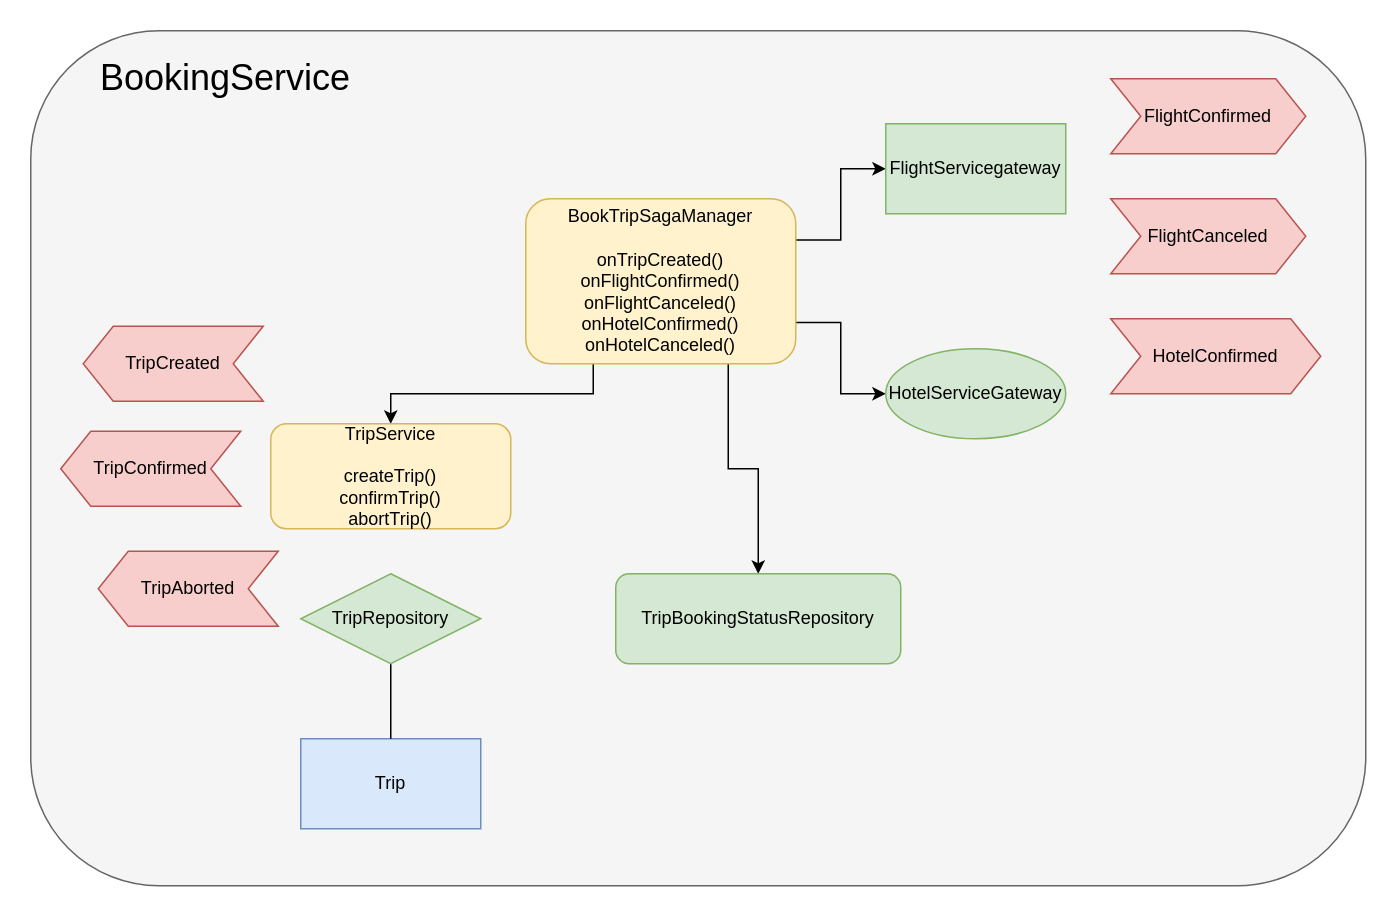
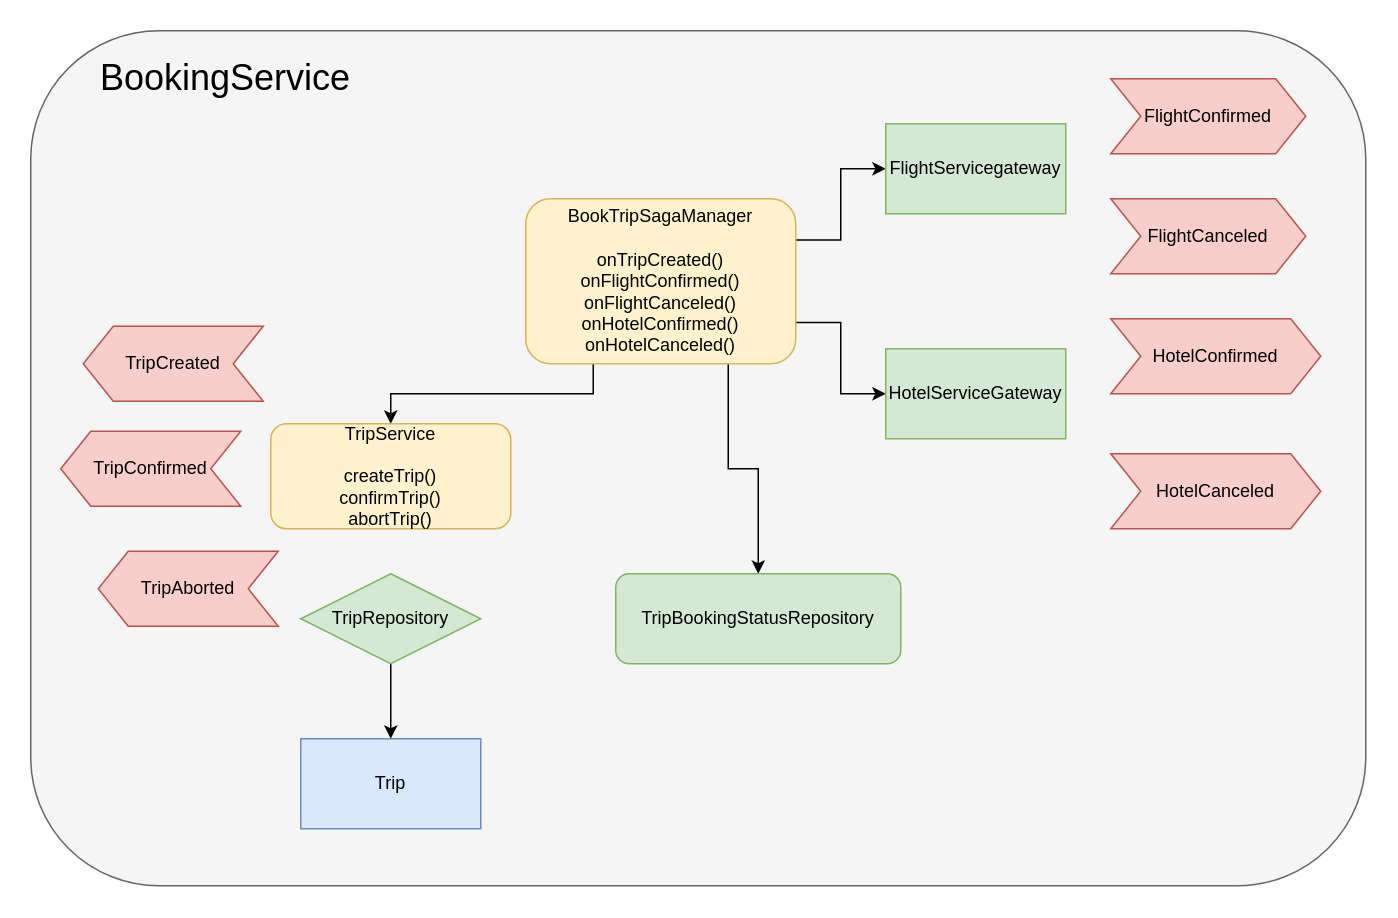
node "HotelServiceGateway": shape ellipse -> rectangle
node "HotelCanceled": added
edge "TripRepository" -- "Trip": arrowhead none -> classic
